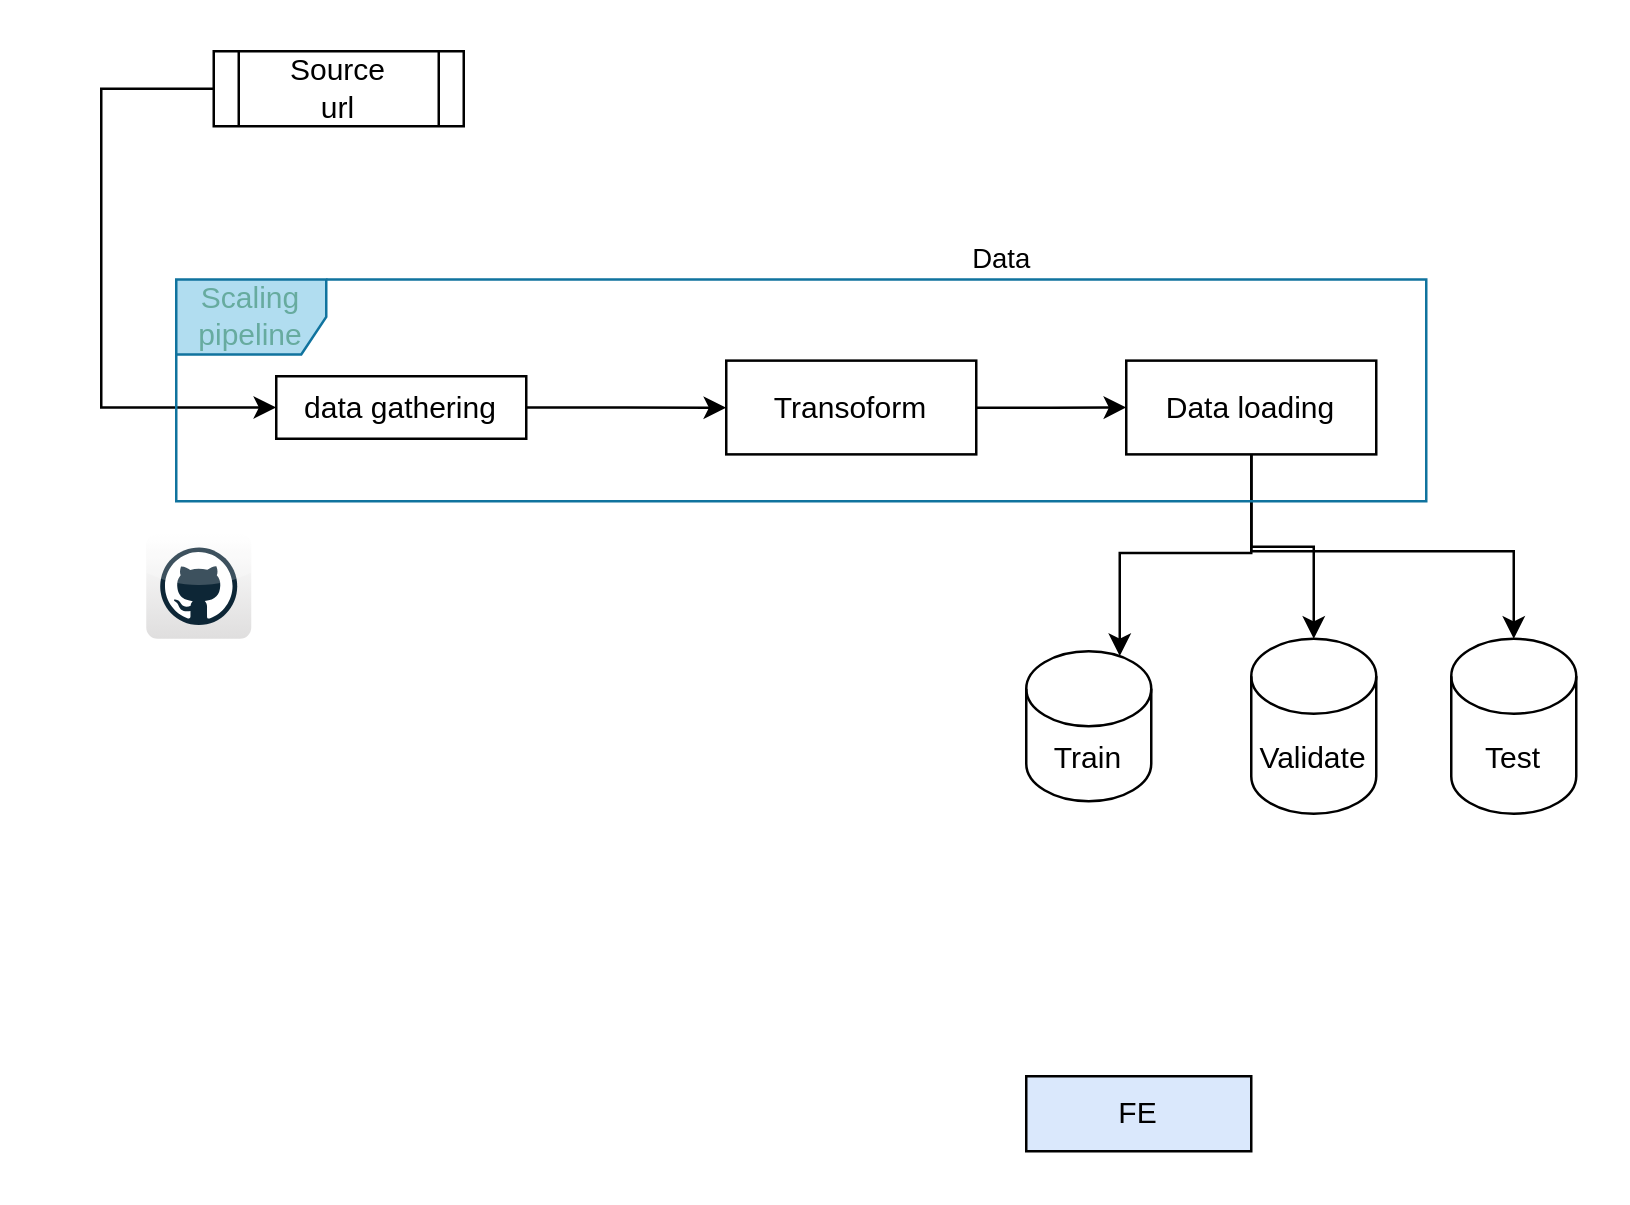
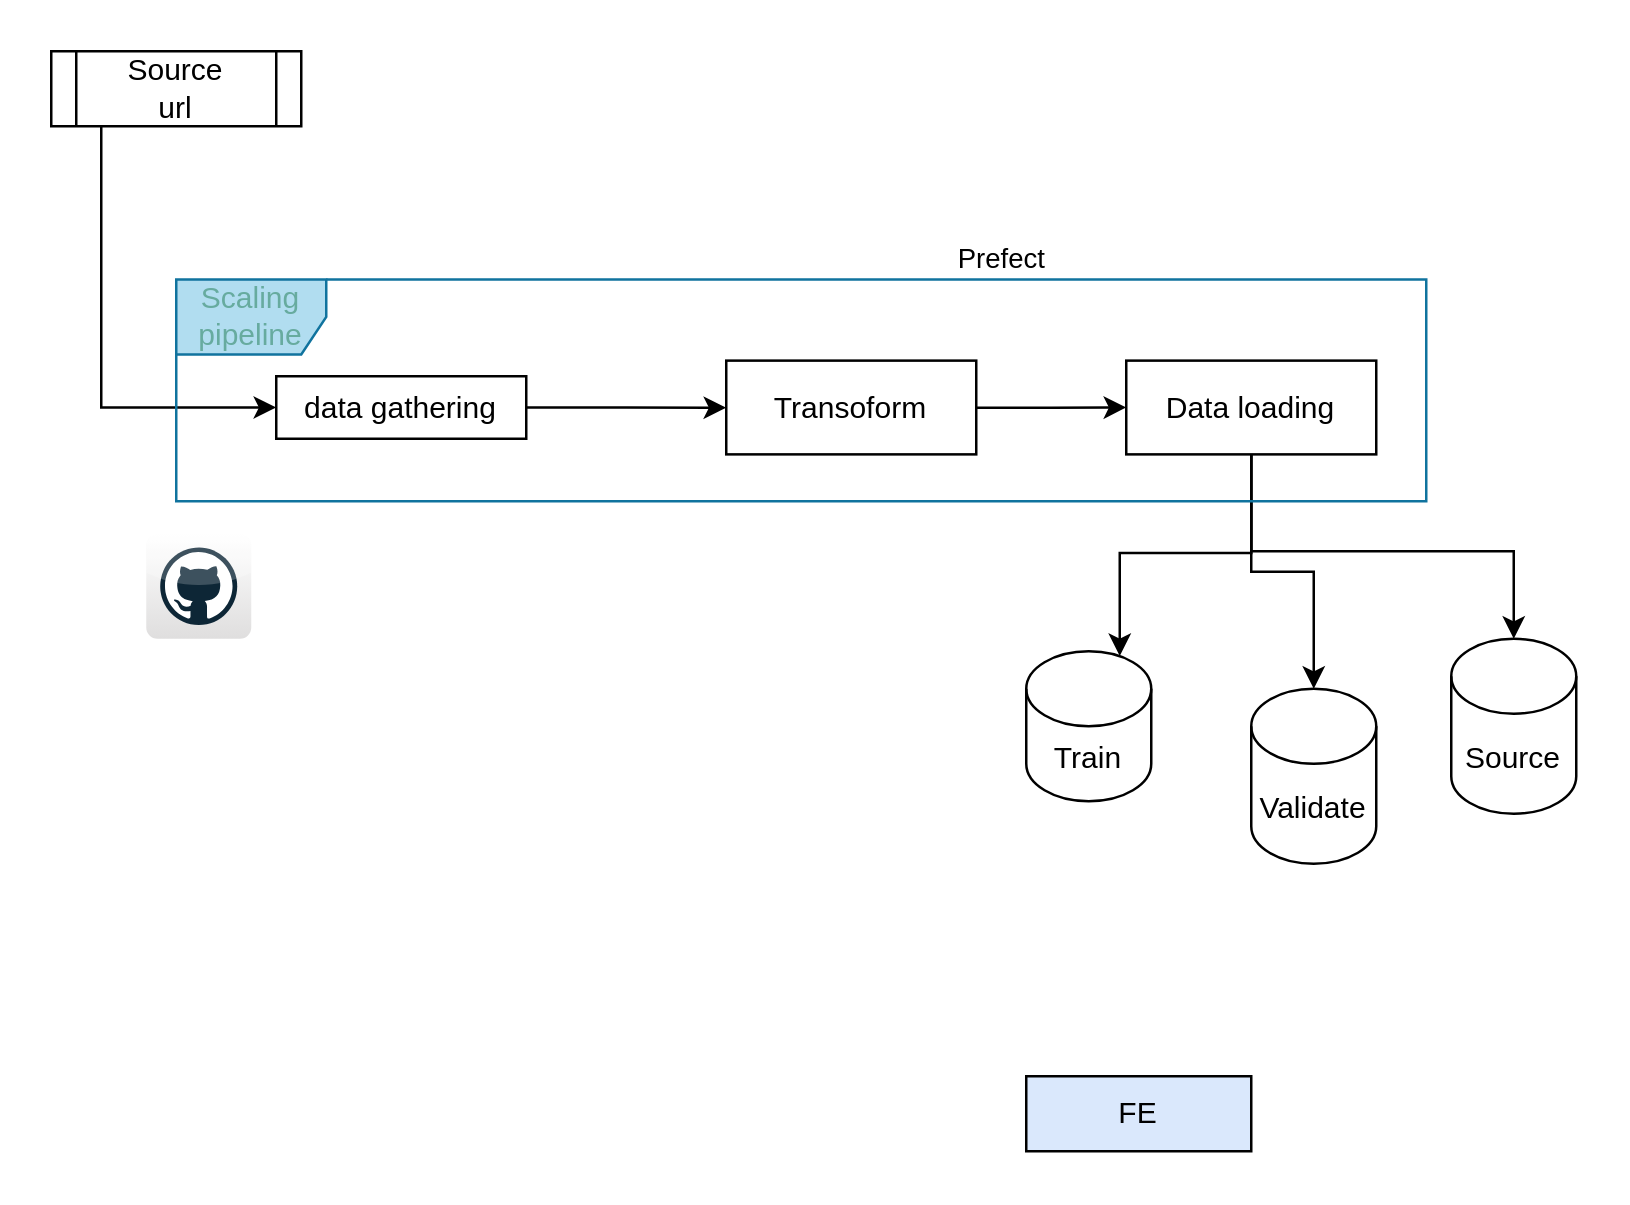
node "Source url": moved (339, 89) -> (176, 89)
node "Data": label "Data" -> "Prefect"
node "Validate": moved (1314, 726) -> (1314, 776)
node "Test": label "Test" -> "Source"
